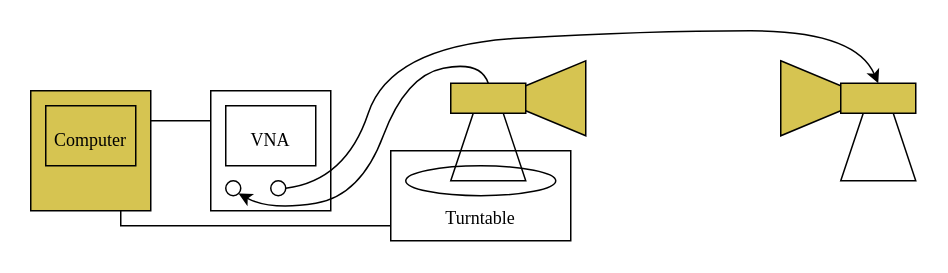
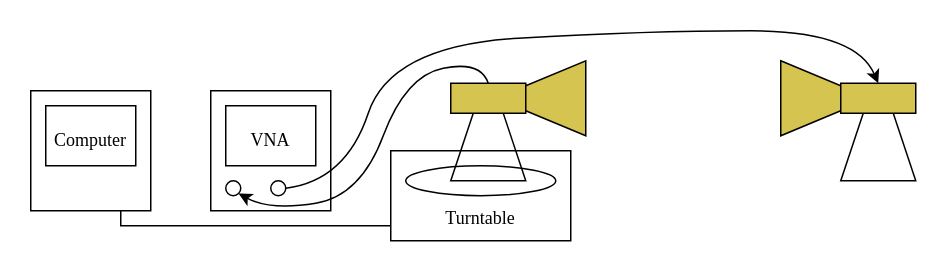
edge "Computer" -- "VNA": removed
node "Computer": fillcolor #d6c451 -> #ffffff
